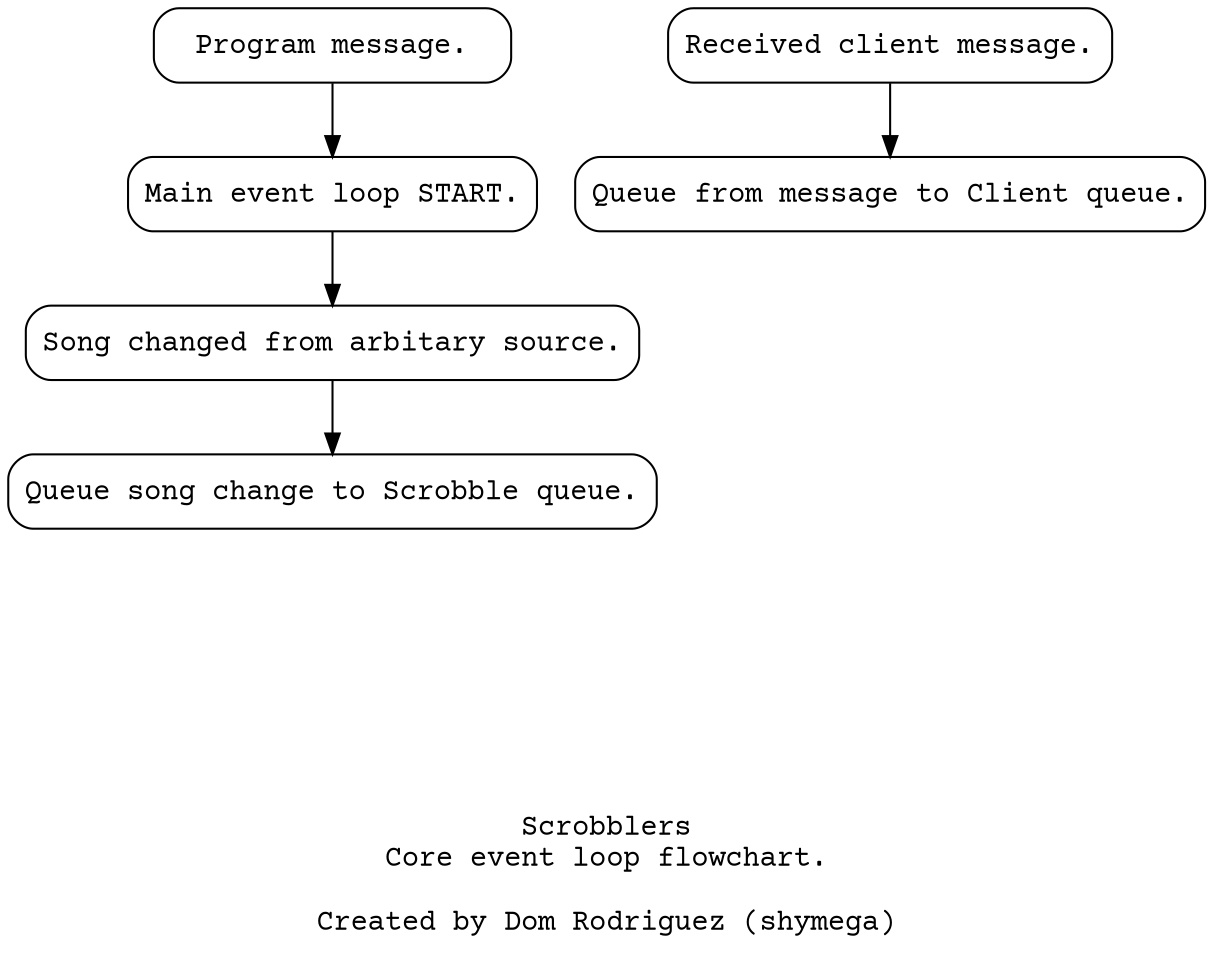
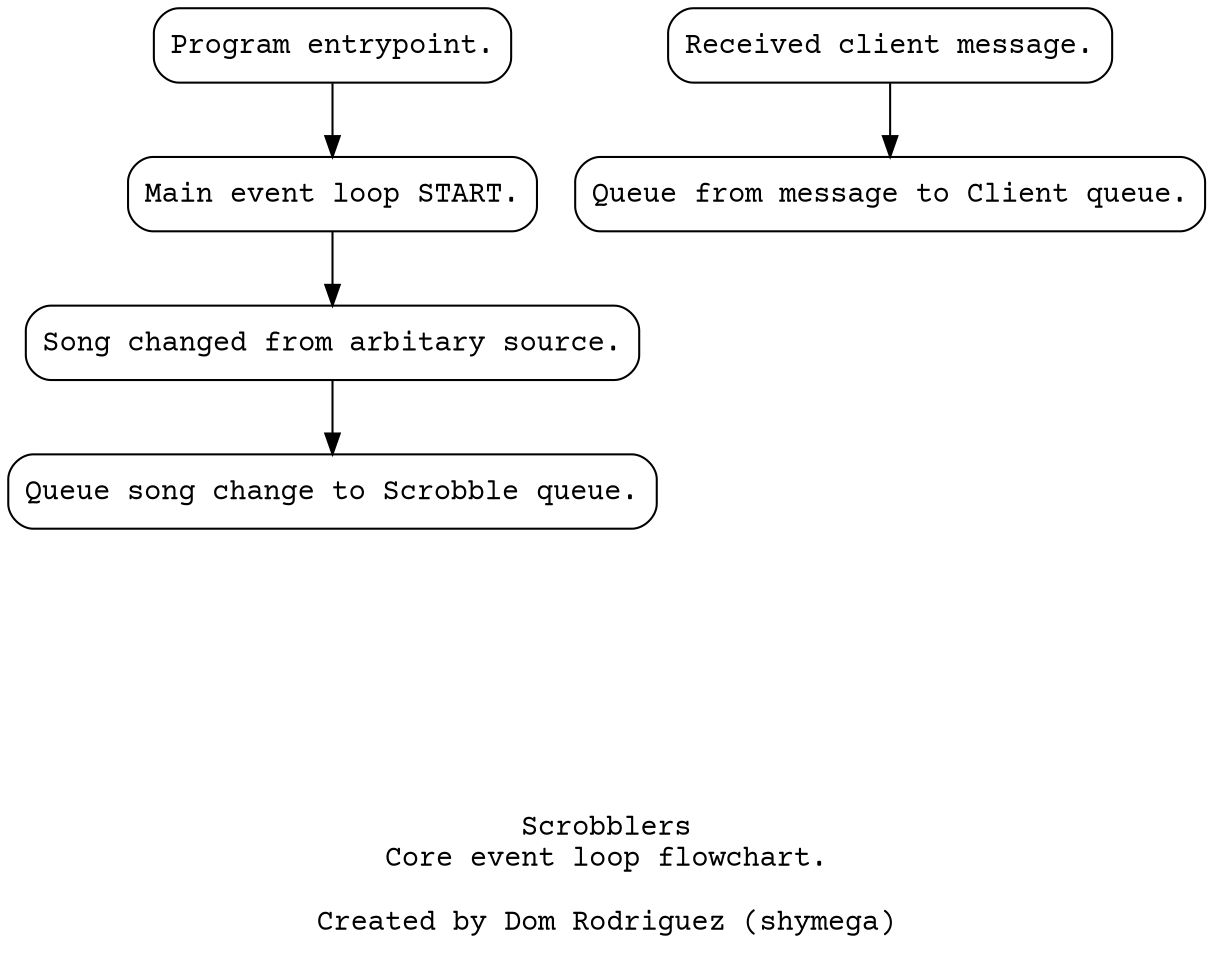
node "Program message.": label "Program message." -> "Program entrypoint."
